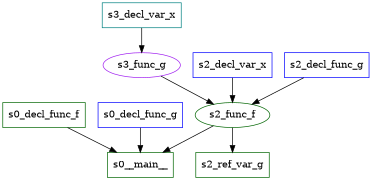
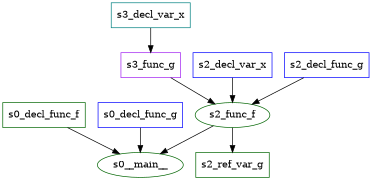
node "s3_func_g": shape ellipse -> box
node "s0__main__": shape box -> ellipse
